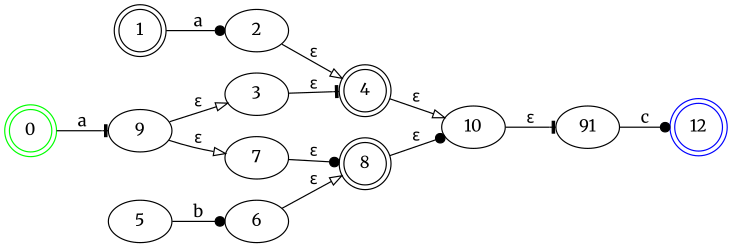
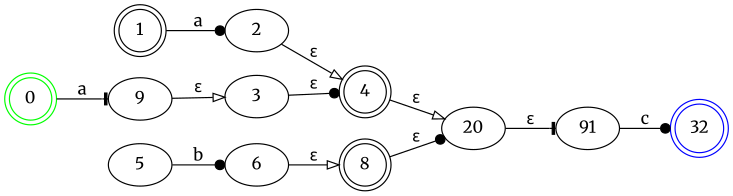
edge "3" -> "4": arrowhead tee -> dot
node "10": label "10" -> "20"
node "12": label "12" -> "32"
node "7": removed
